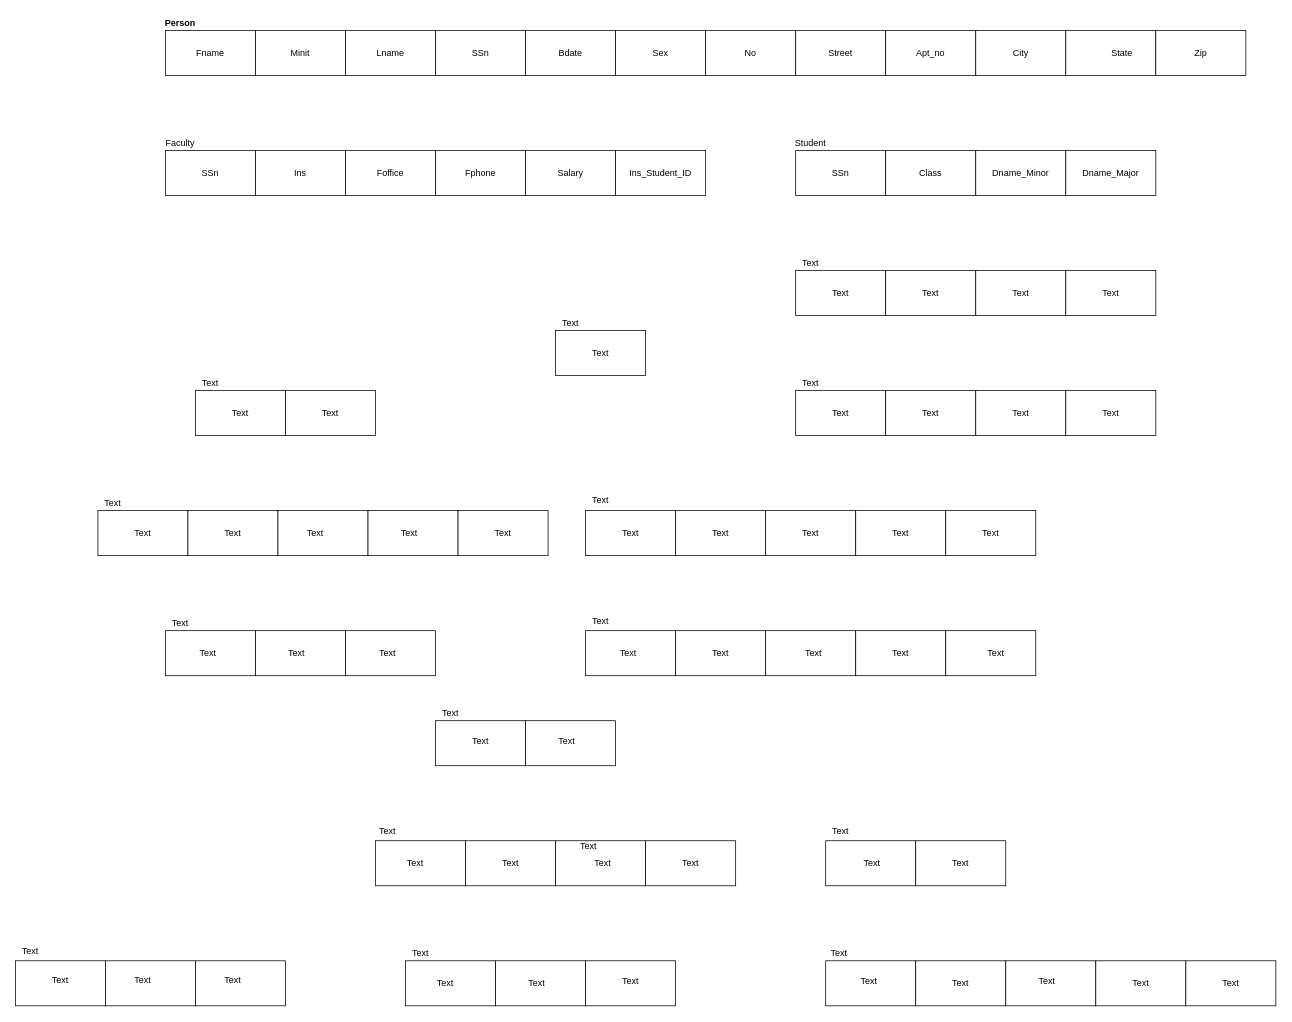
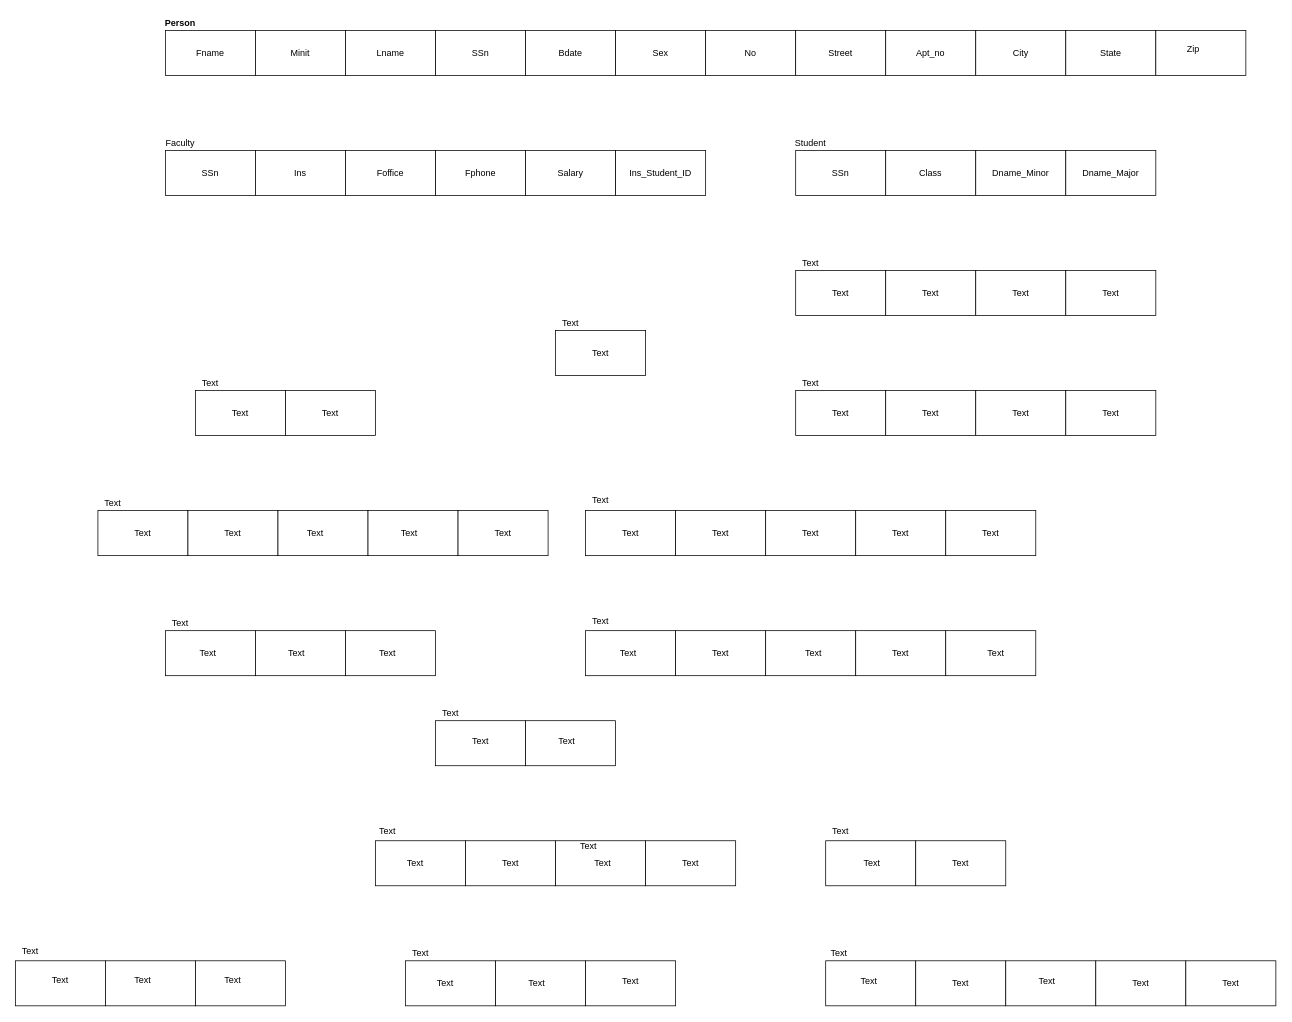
node "State": moved (1122, 53) -> (1110, 53)
node "Zip": moved (1200, 53) -> (1193, 49)
